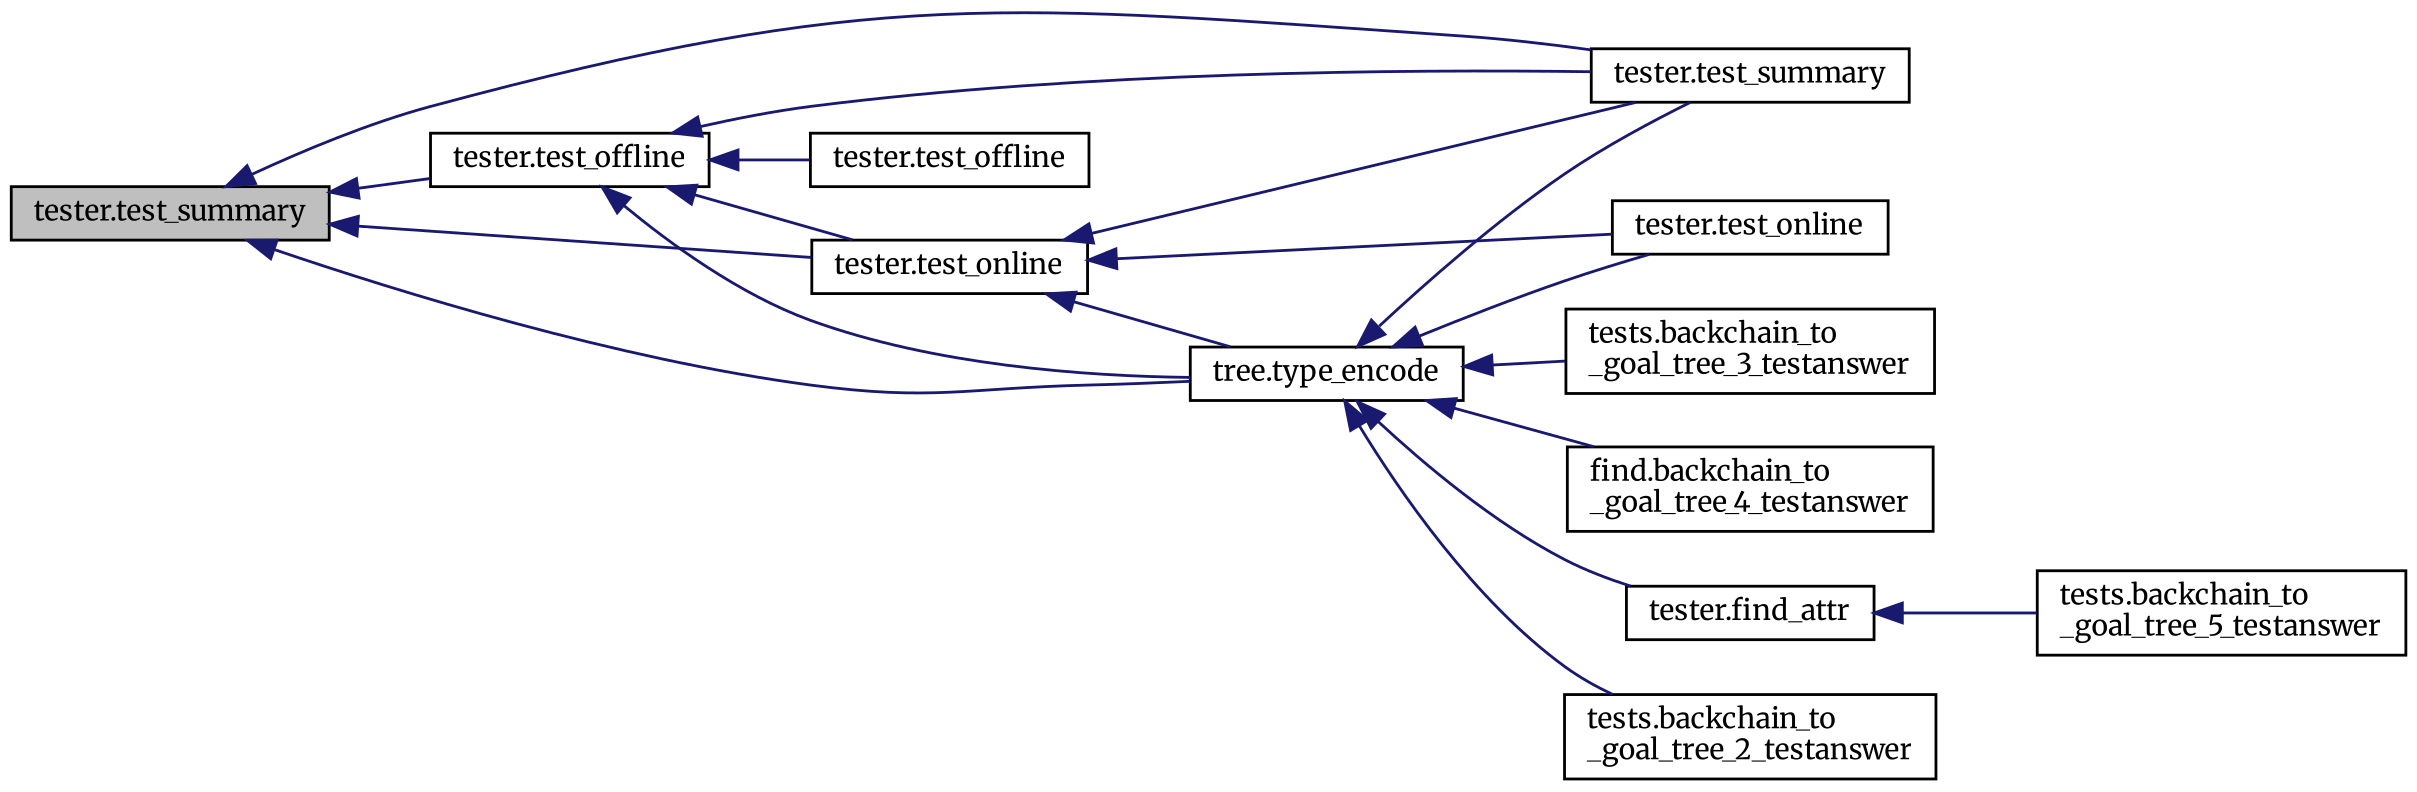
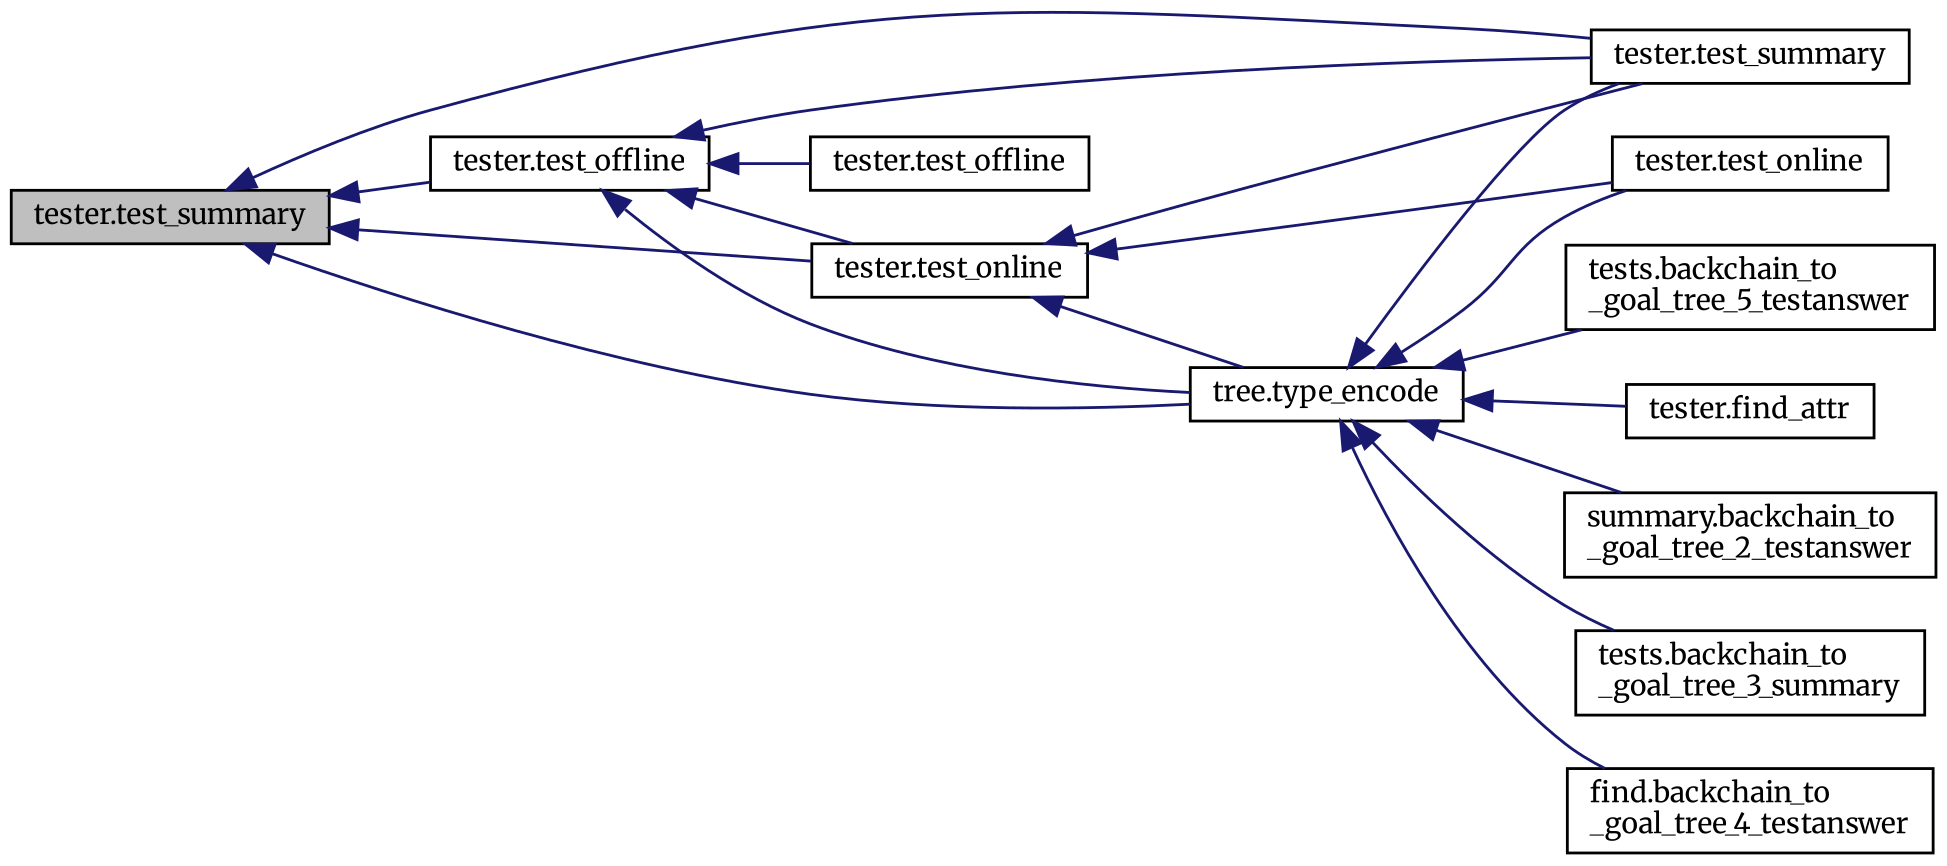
node "tests.backchain_to _goal_tree_3_testanswer": label "tests.backchain_to _goal_tree_3_testanswer" -> "tests.backchain_to _goal_tree_3_summary"
edge "tests.backchain_to _goal_tree_5_testanswer" -> "tester.find_attr": now "tests.backchain_to _goal_tree_5_testanswer" -> "tree.type_encode"
node "tests.backchain_to _goal_tree_2_testanswer": label "tests.backchain_to _goal_tree_2_testanswer" -> "summary.backchain_to _goal_tree_2_testanswer"
